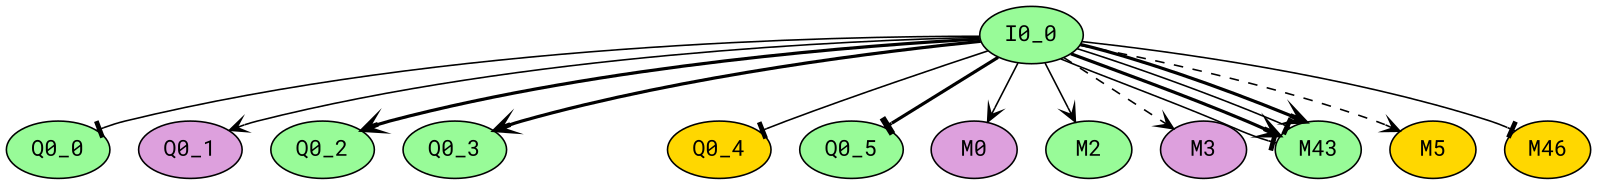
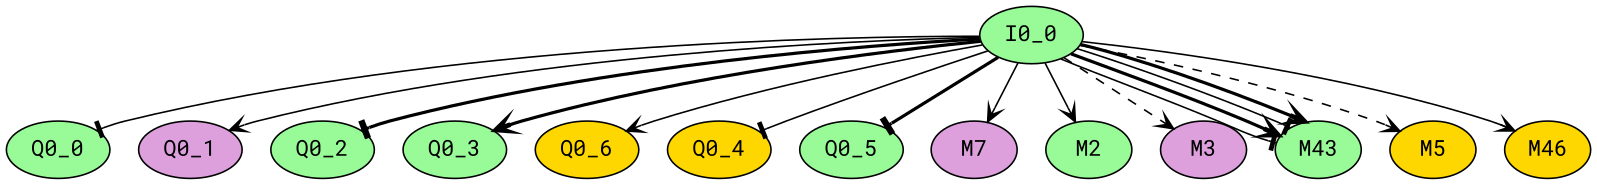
edge "I0_0" -> "Q0_2": arrowhead vee -> tee
edge "I0_0" -> "M46": arrowhead tee -> vee
node "Q0_6": added
node "M0": label "M0" -> "M7"
